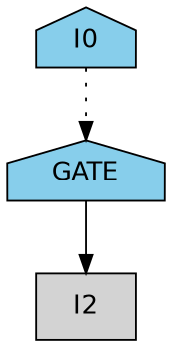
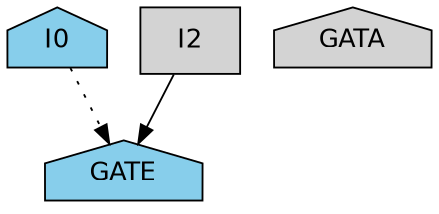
node "GATA": added
edge "GATE" -> "I2": reversed
